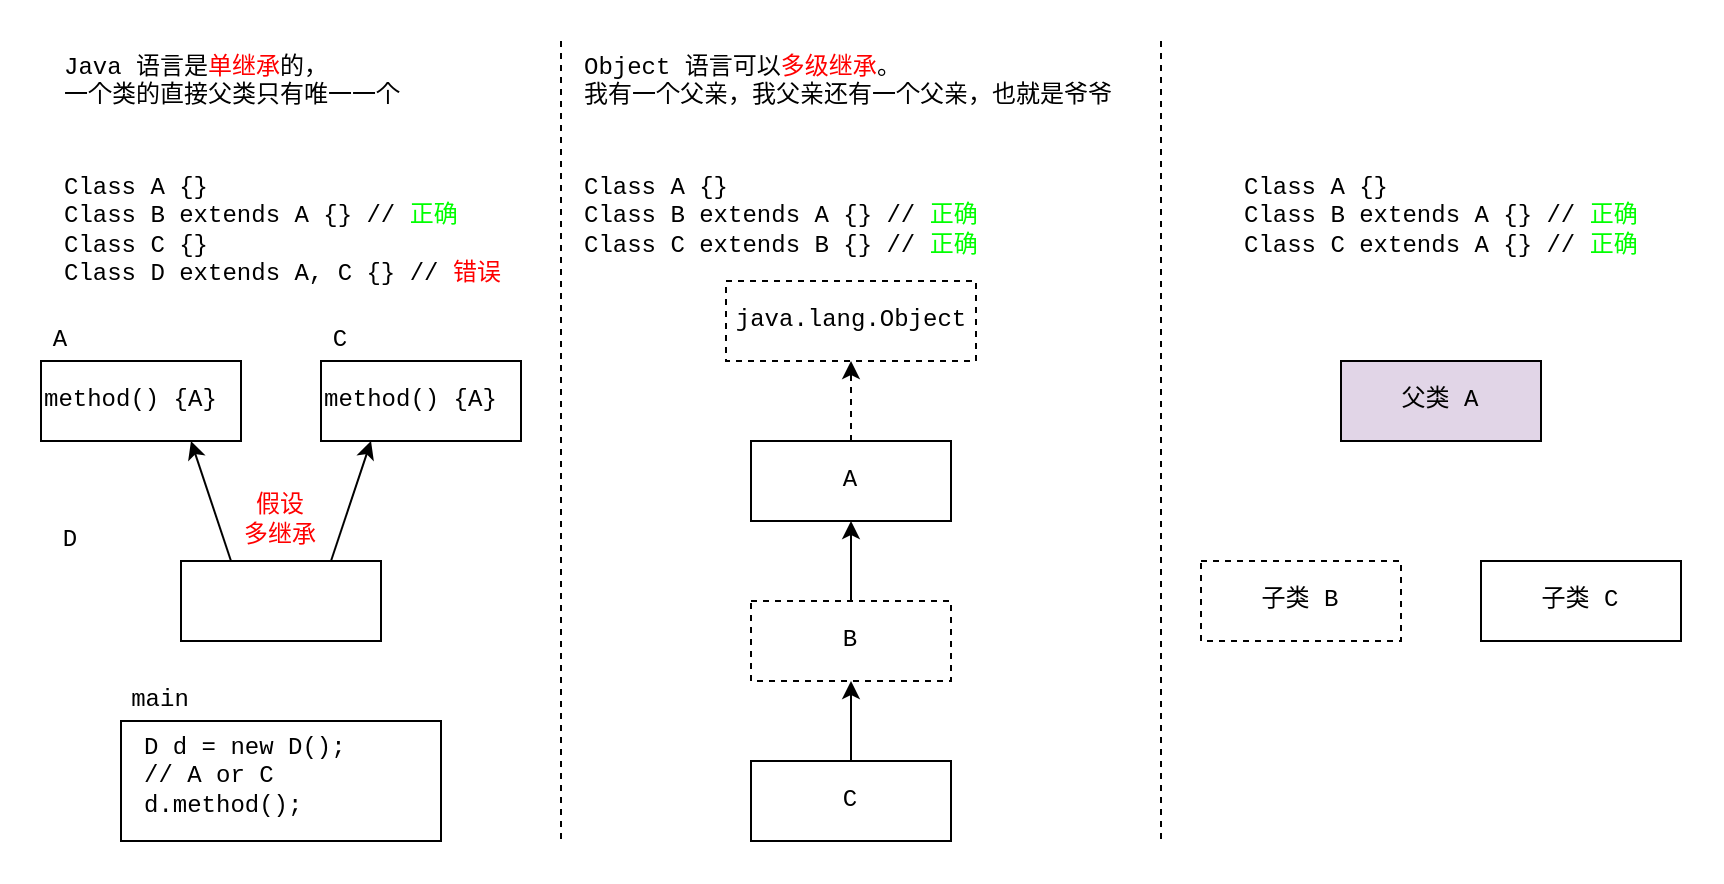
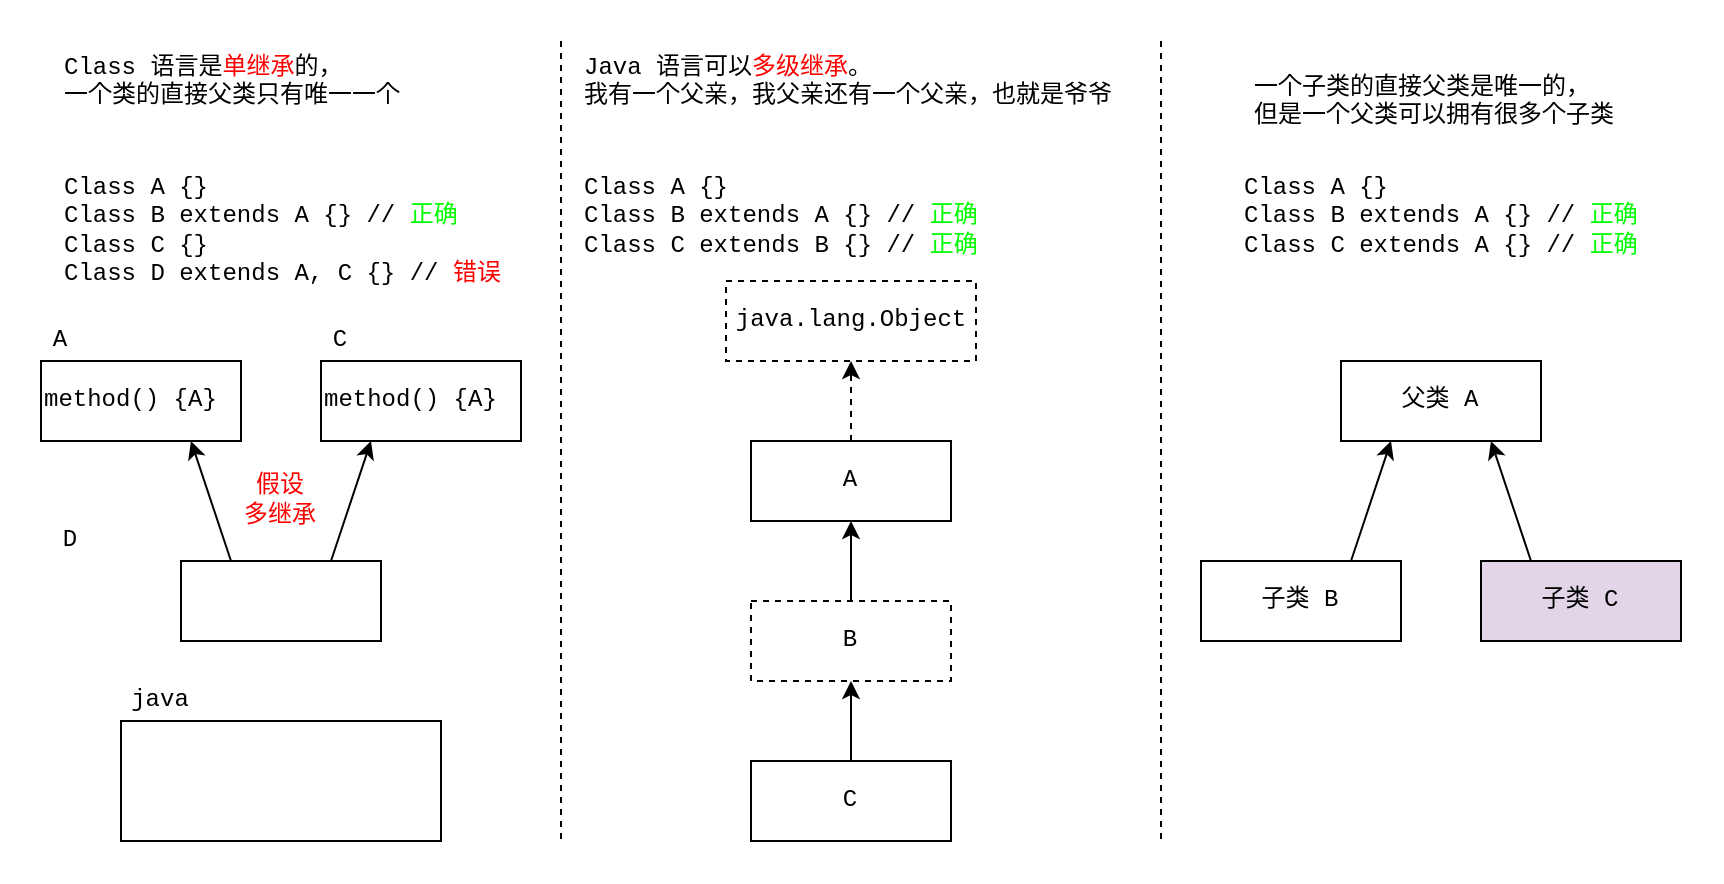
node "Java 语言是单继承的， 一个类的直接父类只有唯一一个": label "Java 语言是单继承的， 一个类的直接父类只有唯一一个" -> "Class 语言是单继承的， 一个类的直接父类只有唯一一个"
node "Object 语言可以多级继承。 我有一个父亲，我父亲还有一个父亲，也就是爷爷": label "Object 语言可以多级继承。 我有一个父亲，我父亲还有一个父亲，也就是爷爷" -> "Java 语言可以多级继承。 我有一个父亲，我父亲还有一个父亲，也就是爷爷"
node "一个子类的直接父类是唯一的， 但是一个父类可以拥有很多个子类": added
node "父类 A": fillcolor #e1d5e7 -> #ffffff
edge "子类 B" -> "父类 A": added
edge "子类 C" -> "父类 A": added
node "假设 多继承": moved (281, 521) -> (281, 501)
node "子类 B": style dashed -> solid
node "子类 C": fillcolor #ffffff -> #e1d5e7
node "main": label "main" -> "java"
node "D d = new D(); // A or C d.method();": removed
